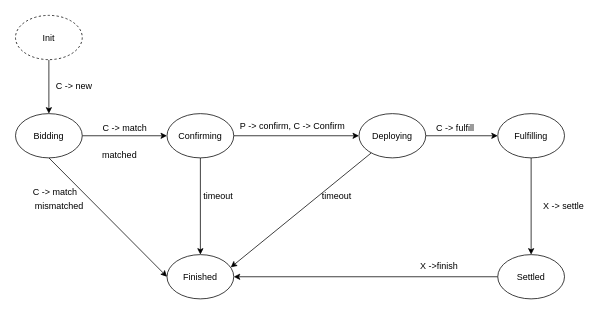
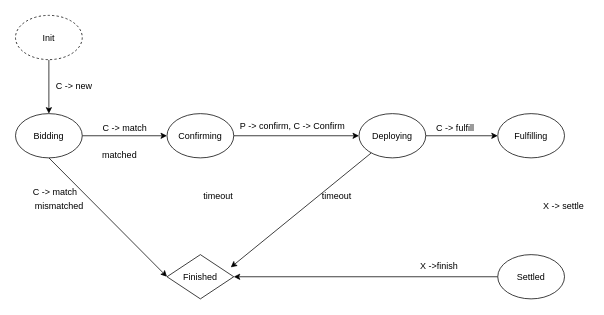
edge "Confirming" -> "Finished": removed
edge "Fulfilling" -> "Settled": removed
node "Finished": shape ellipse -> diamond
